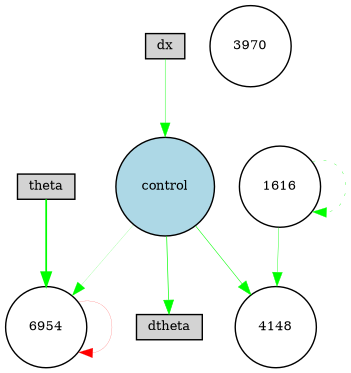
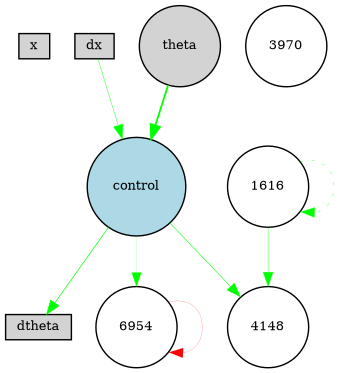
node "x": added
node "theta": shape box -> circle
edge "theta" -> "6954": now "theta" -> "control"
